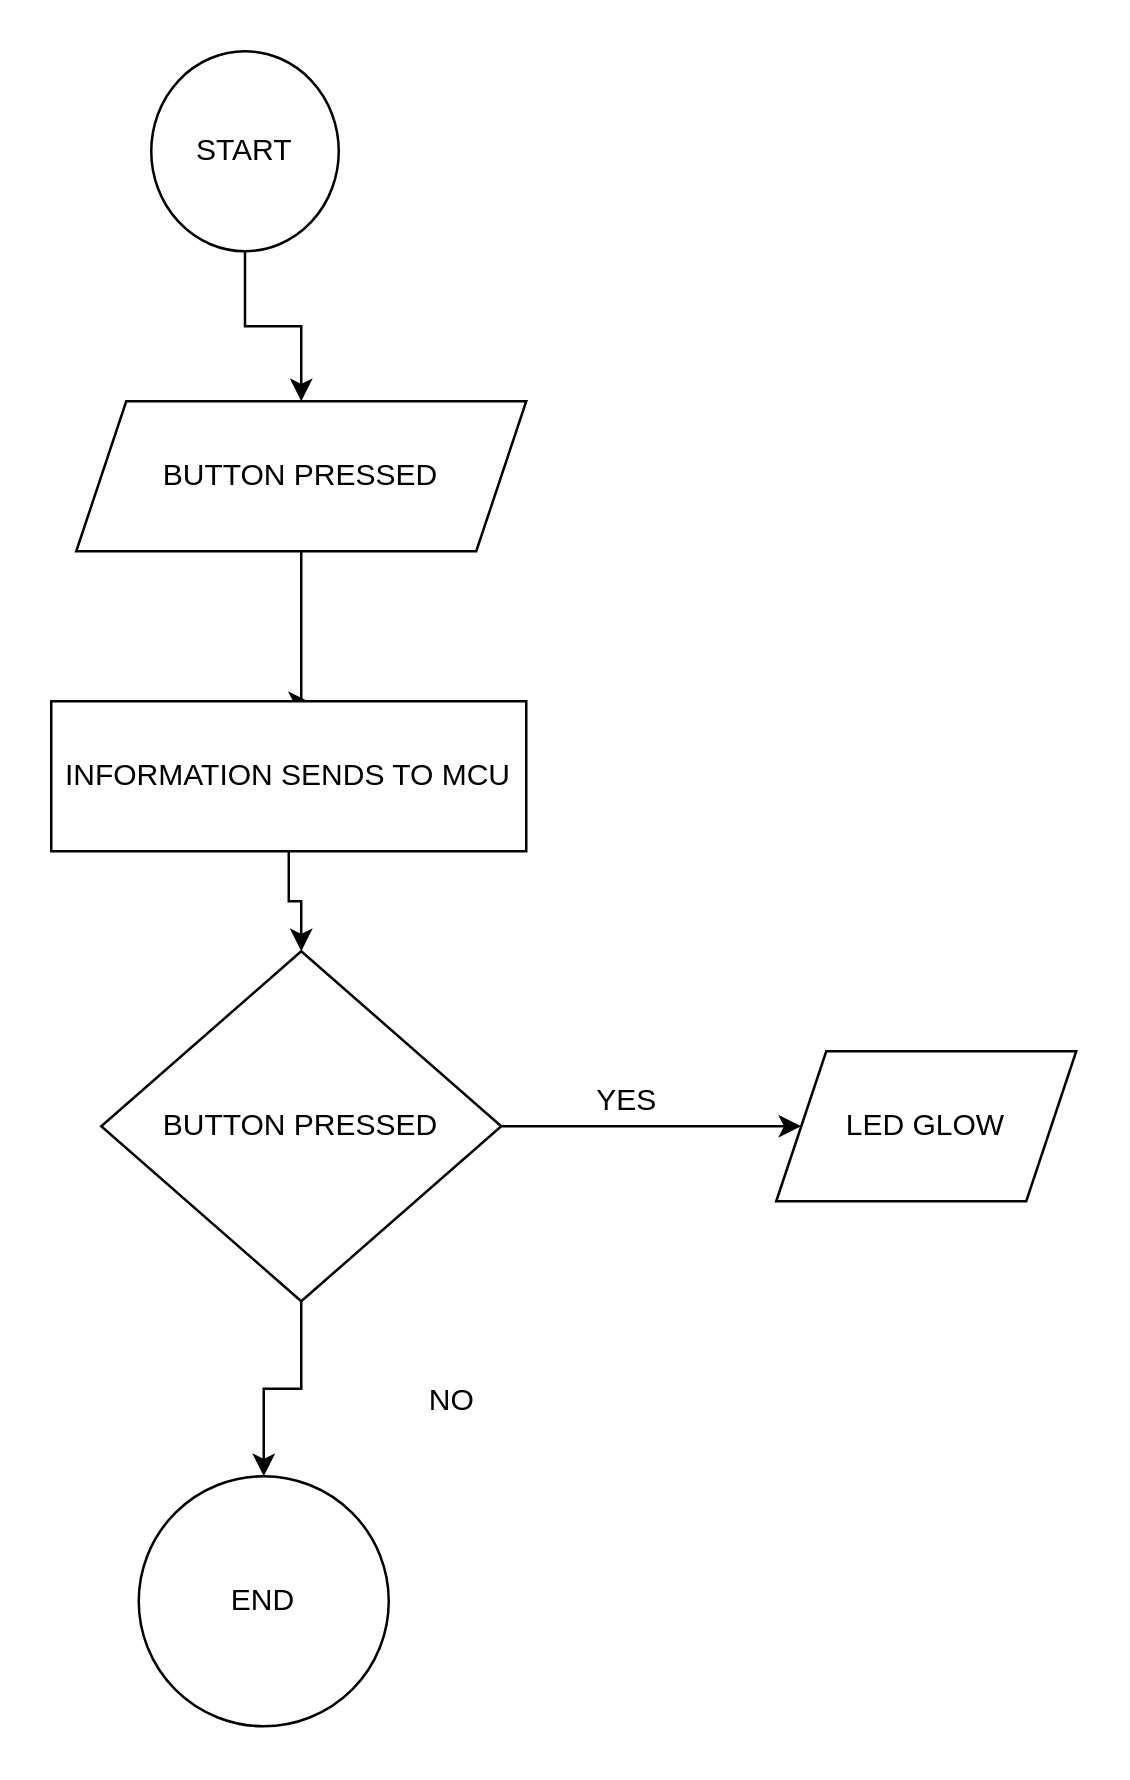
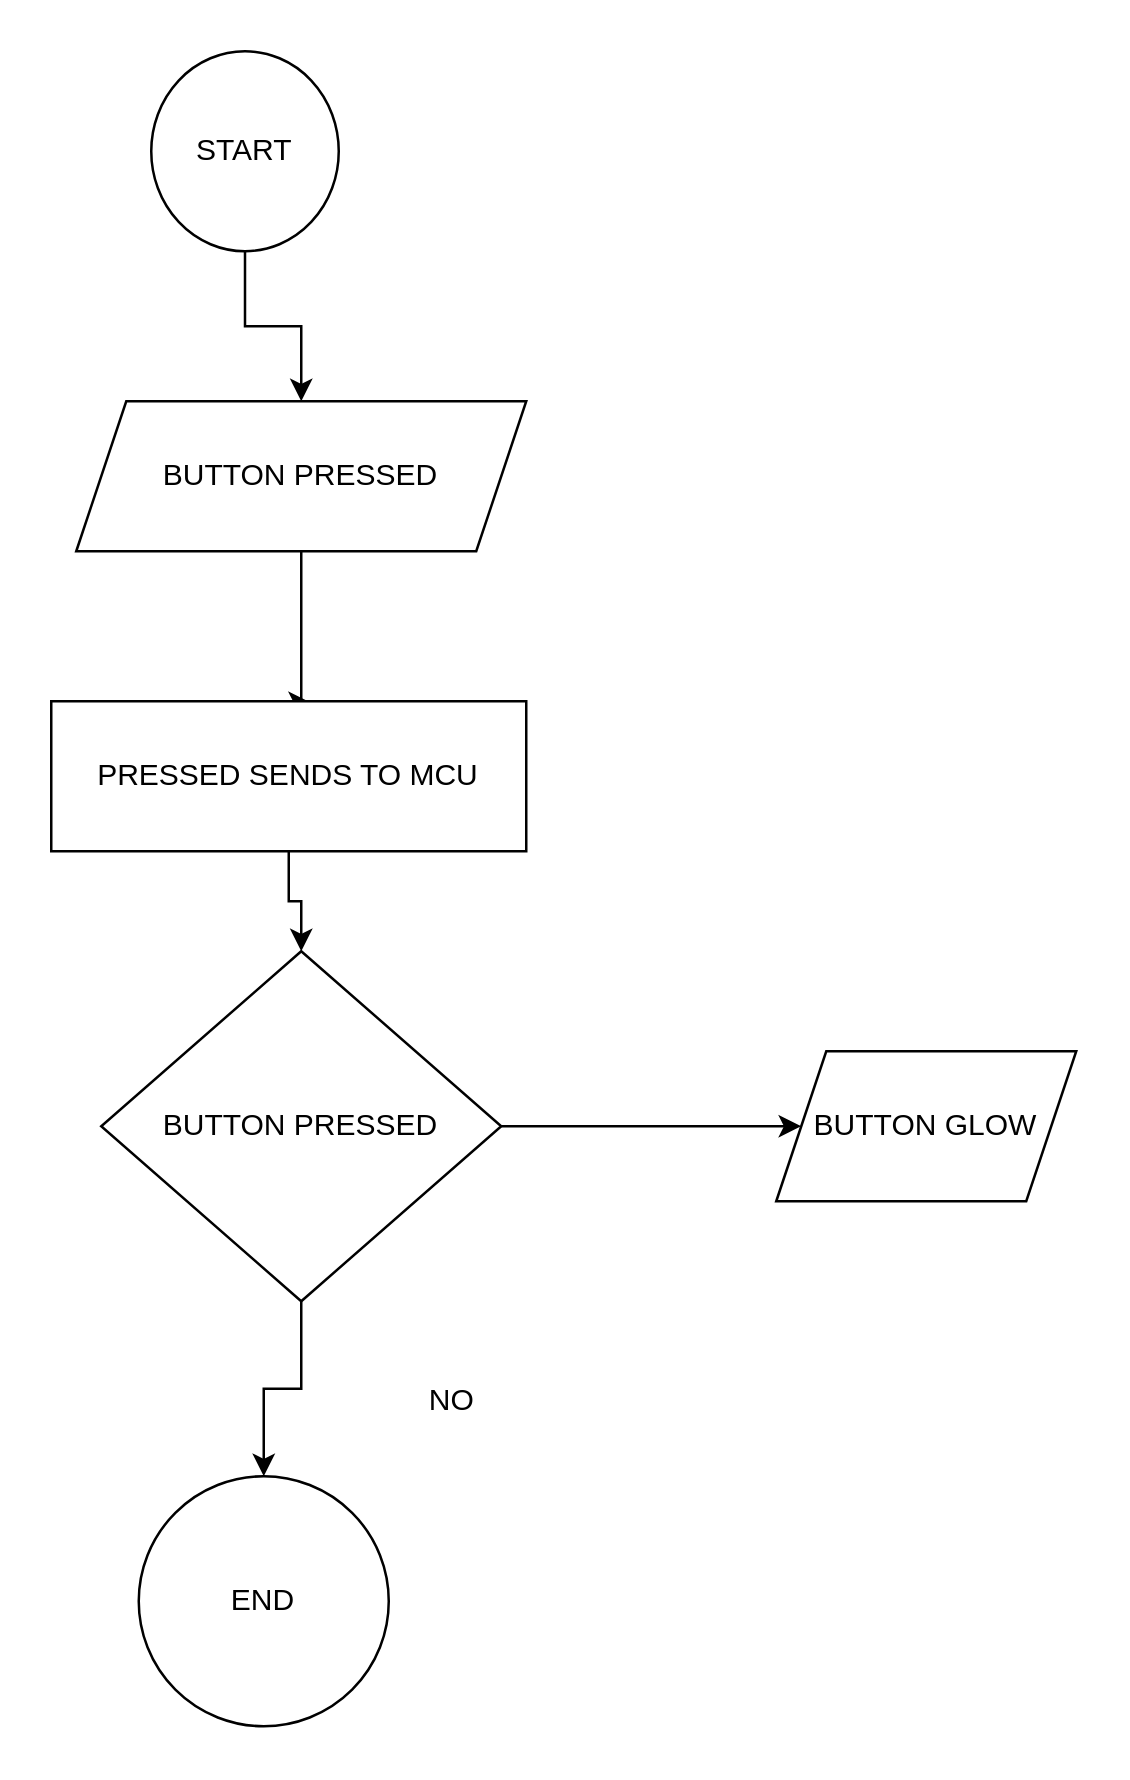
node "INFORMATION SENDS TO MCU": label "INFORMATION SENDS TO MCU" -> "PRESSED SENDS TO MCU"
node "YES": removed
node "LED GLOW": label "LED GLOW" -> "BUTTON GLOW"
